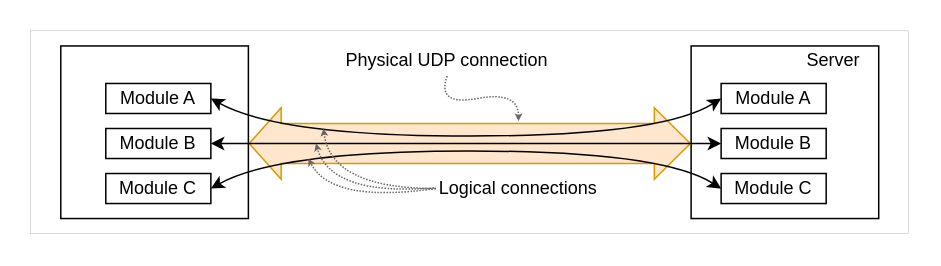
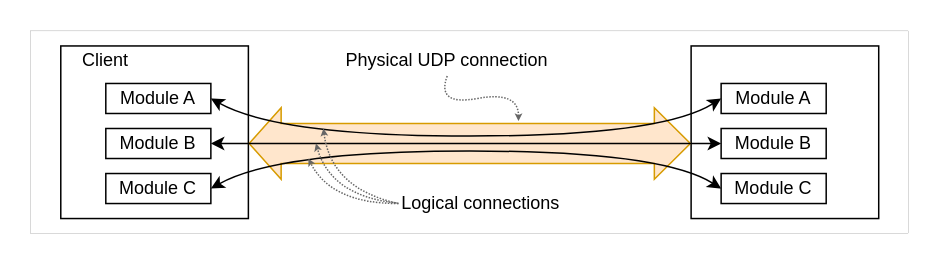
node "Client": added
node "Server": removed
node "Logical connections": moved (518, 188) -> (481, 203)
